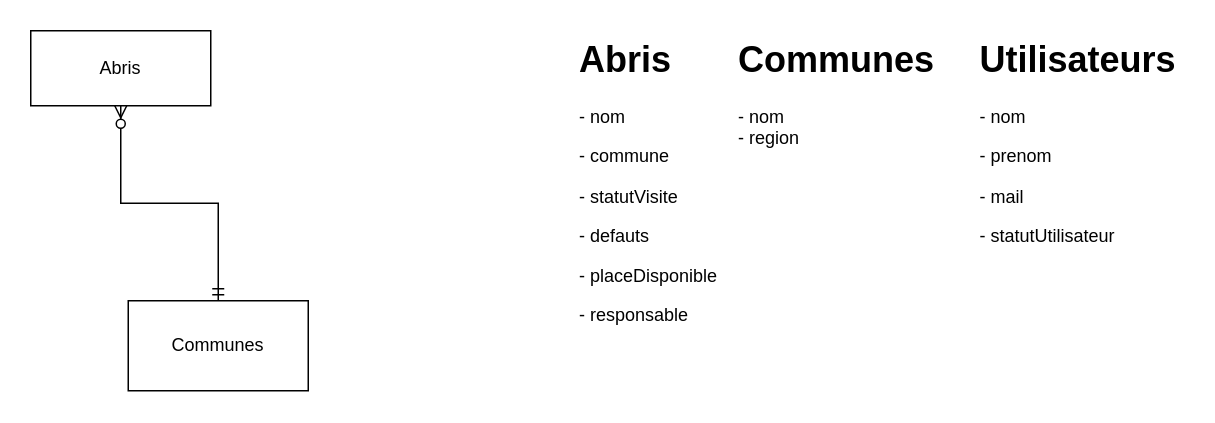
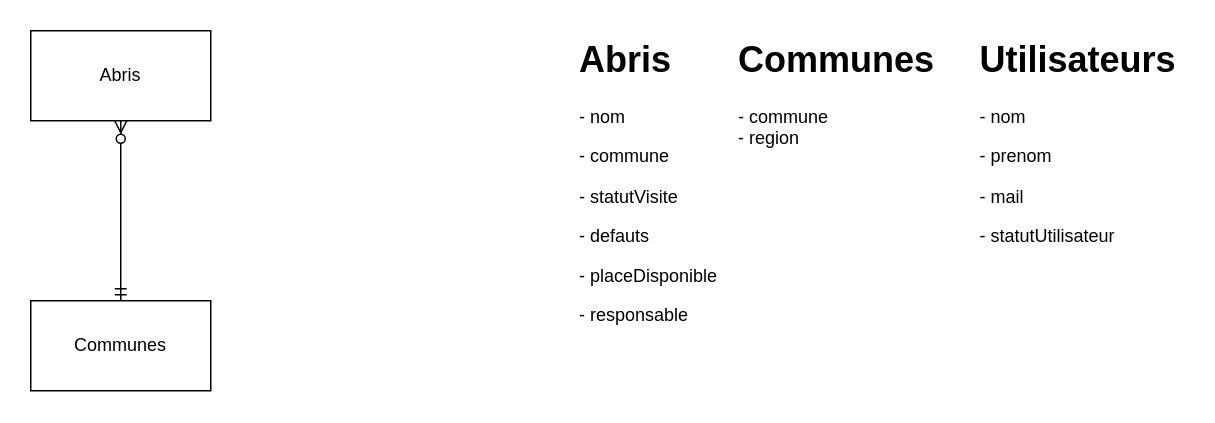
node "Communes - nom - region": label "Communes - nom - region" -> "Communes - commune - region"
node "Abris": size 180x75 -> 180x90
node "Communes": moved (218, 346) -> (121, 346)
